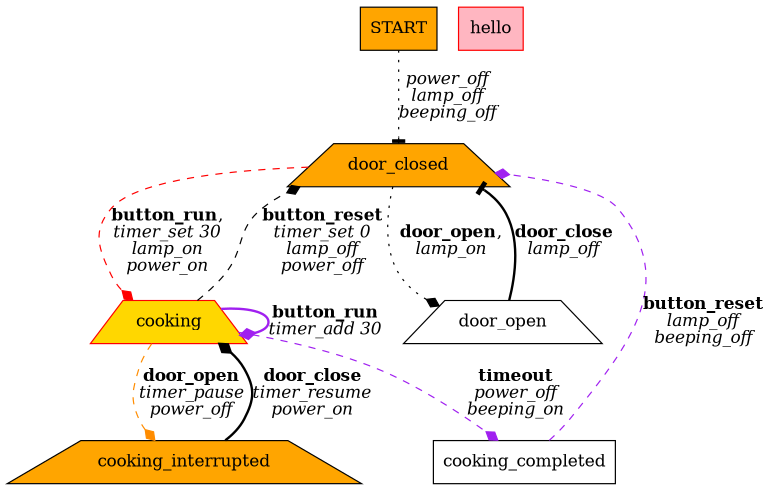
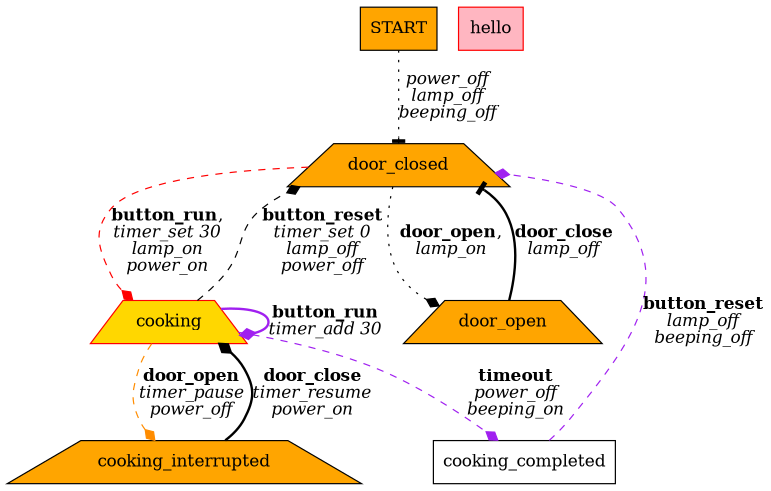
node "door_open": fillcolor white -> orange
